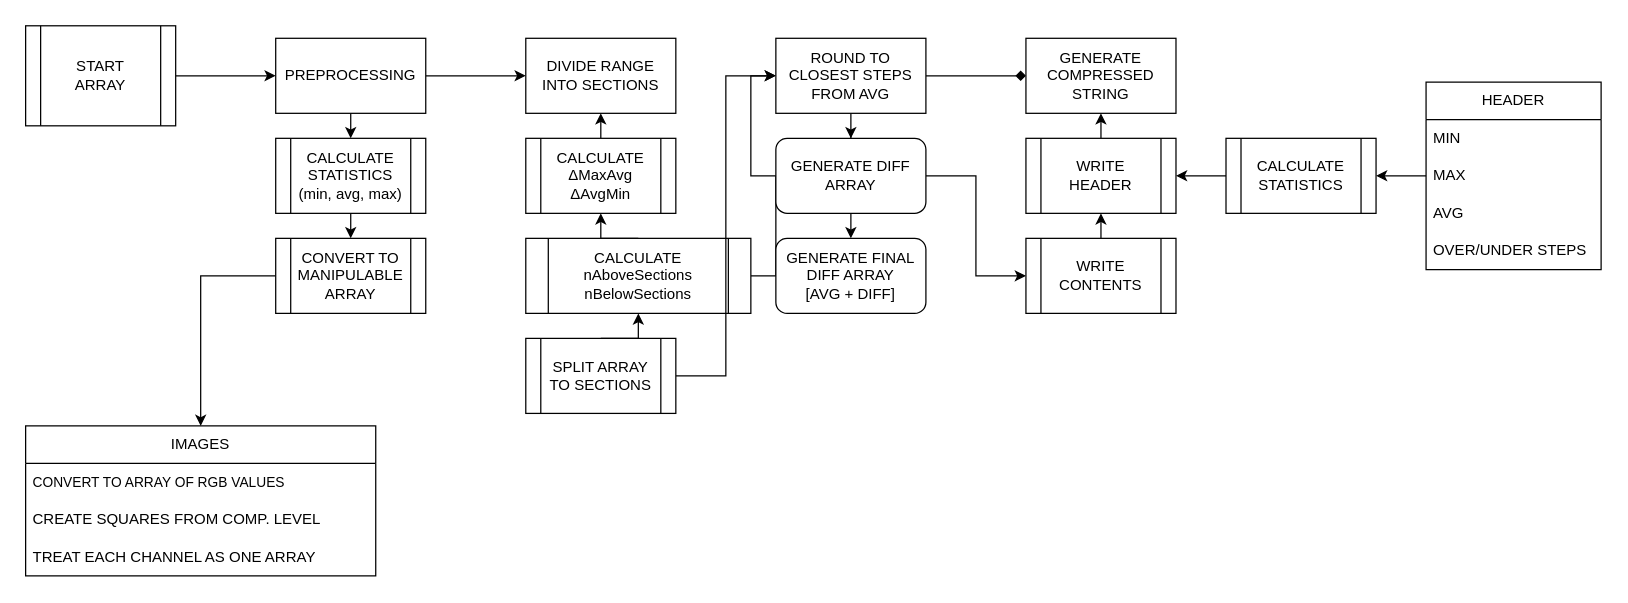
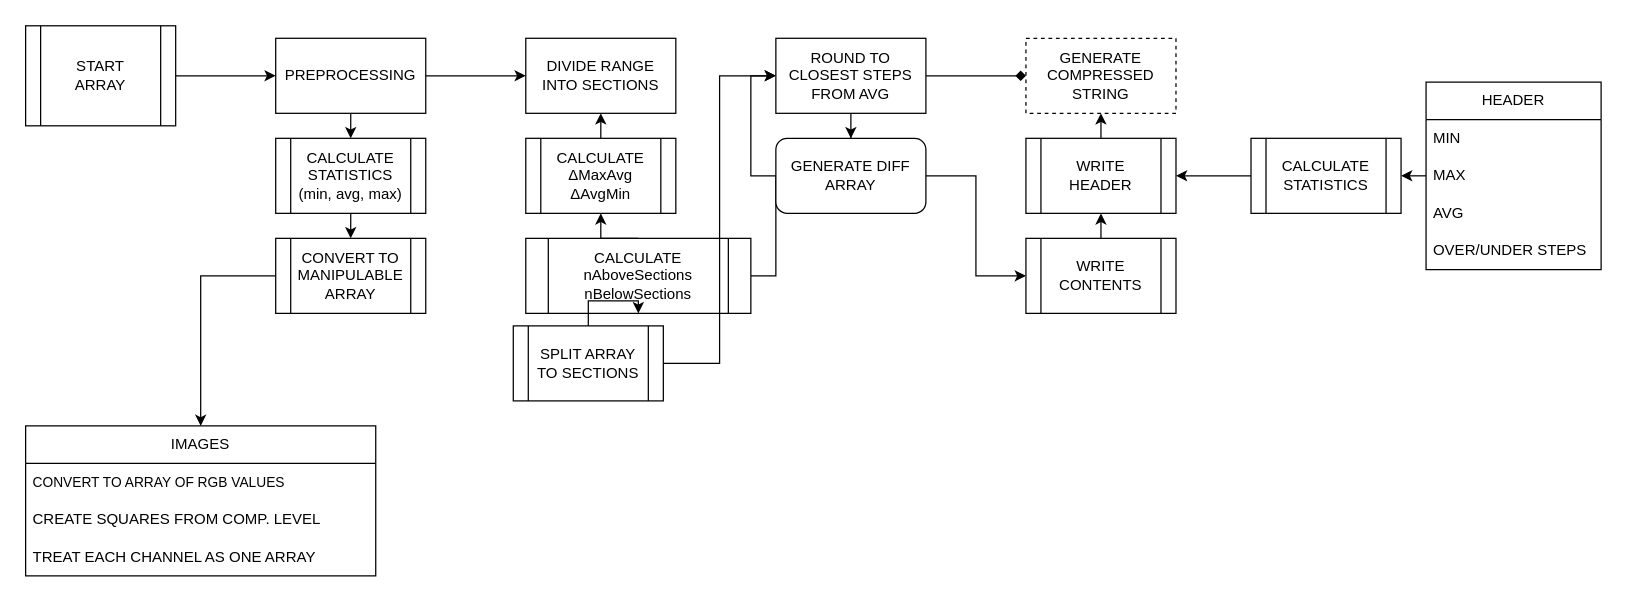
node "GENERATE COMPRESSED STRING": style solid -> dashed
node "CALCULATE STATISTICS": moved (1301, 176) -> (1326, 176)
edge "GENERATE DIFF ARRAY" -> "GENERATE FINAL DIFF ARRAY [AVG + DIFF]": removed
node "GENERATE FINAL DIFF ARRAY [AVG + DIFF]": removed
node "SPLIT ARRAY TO SECTIONS": moved (601, 376) -> (588, 363)
